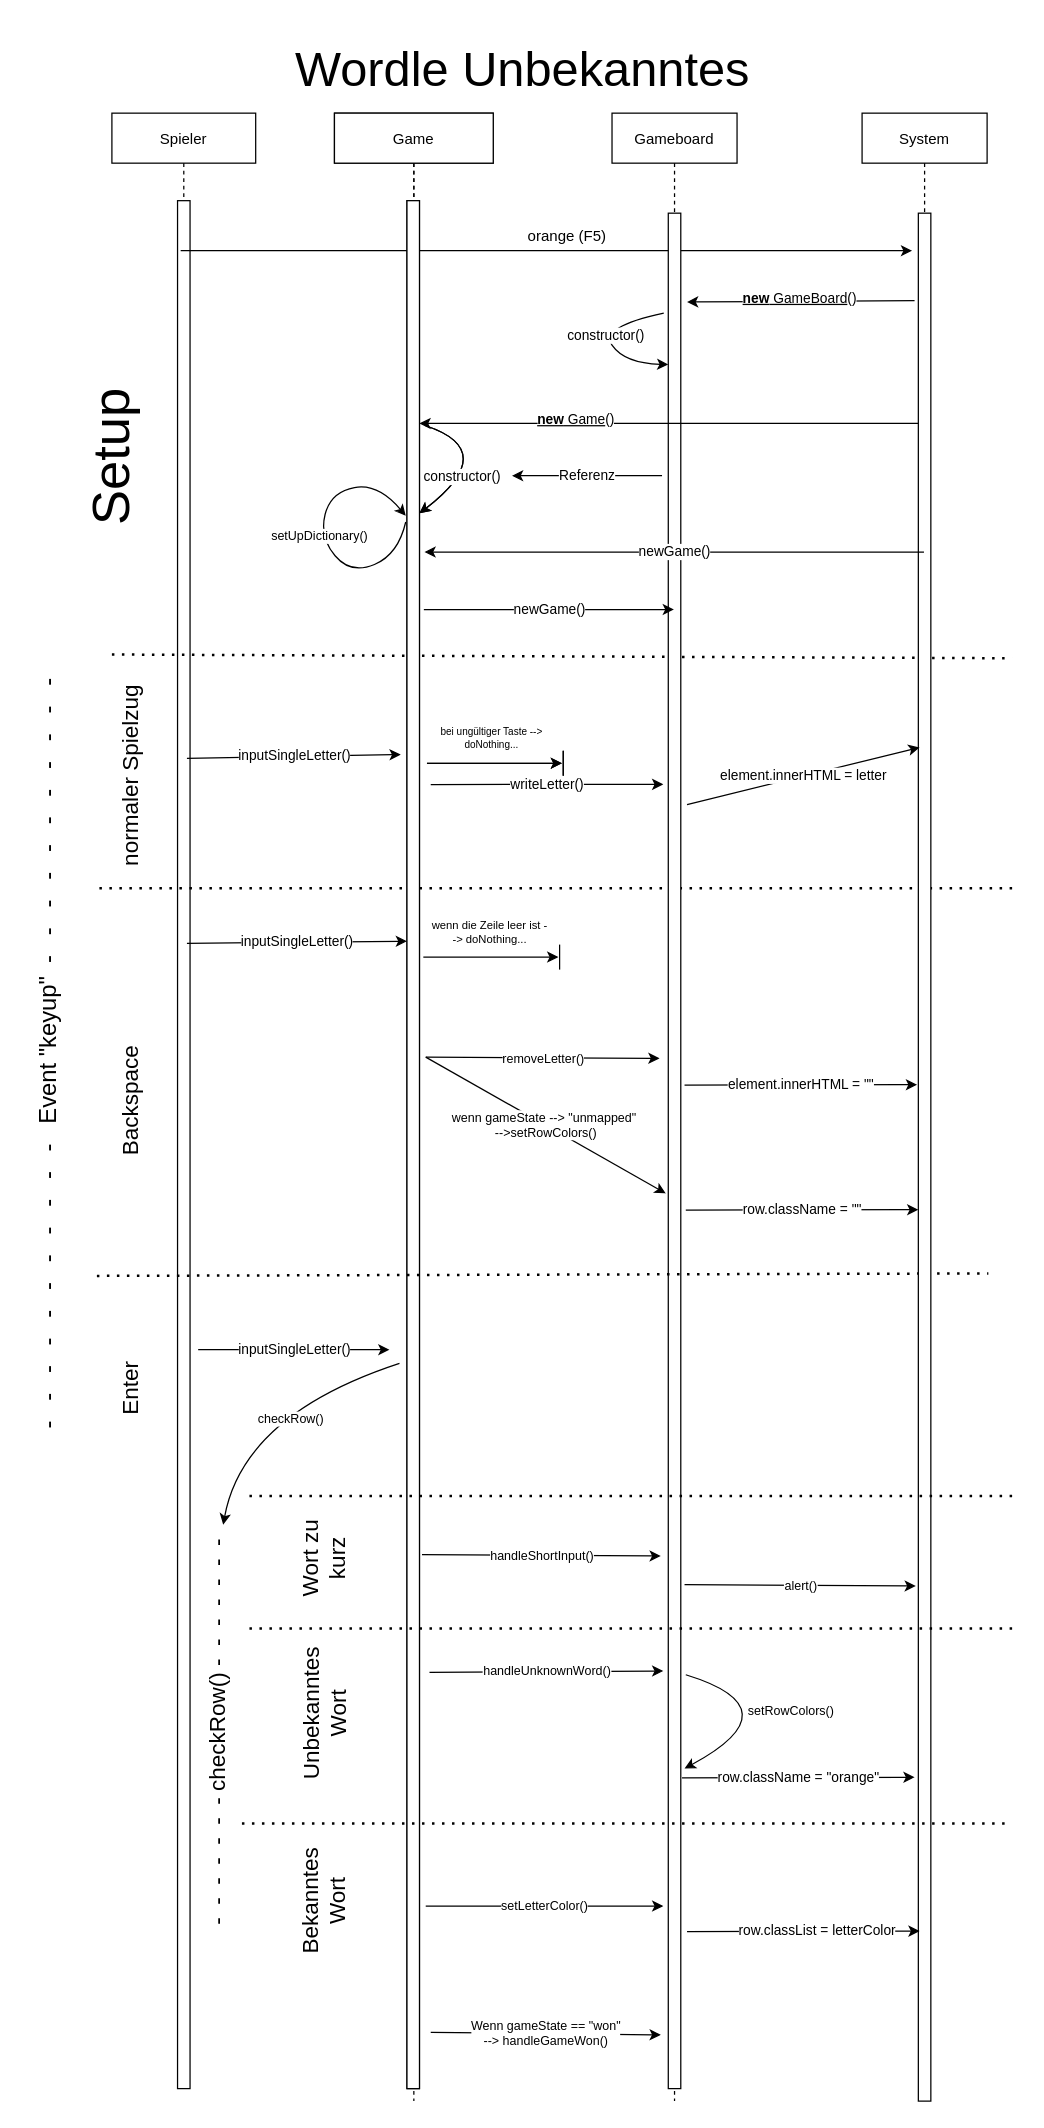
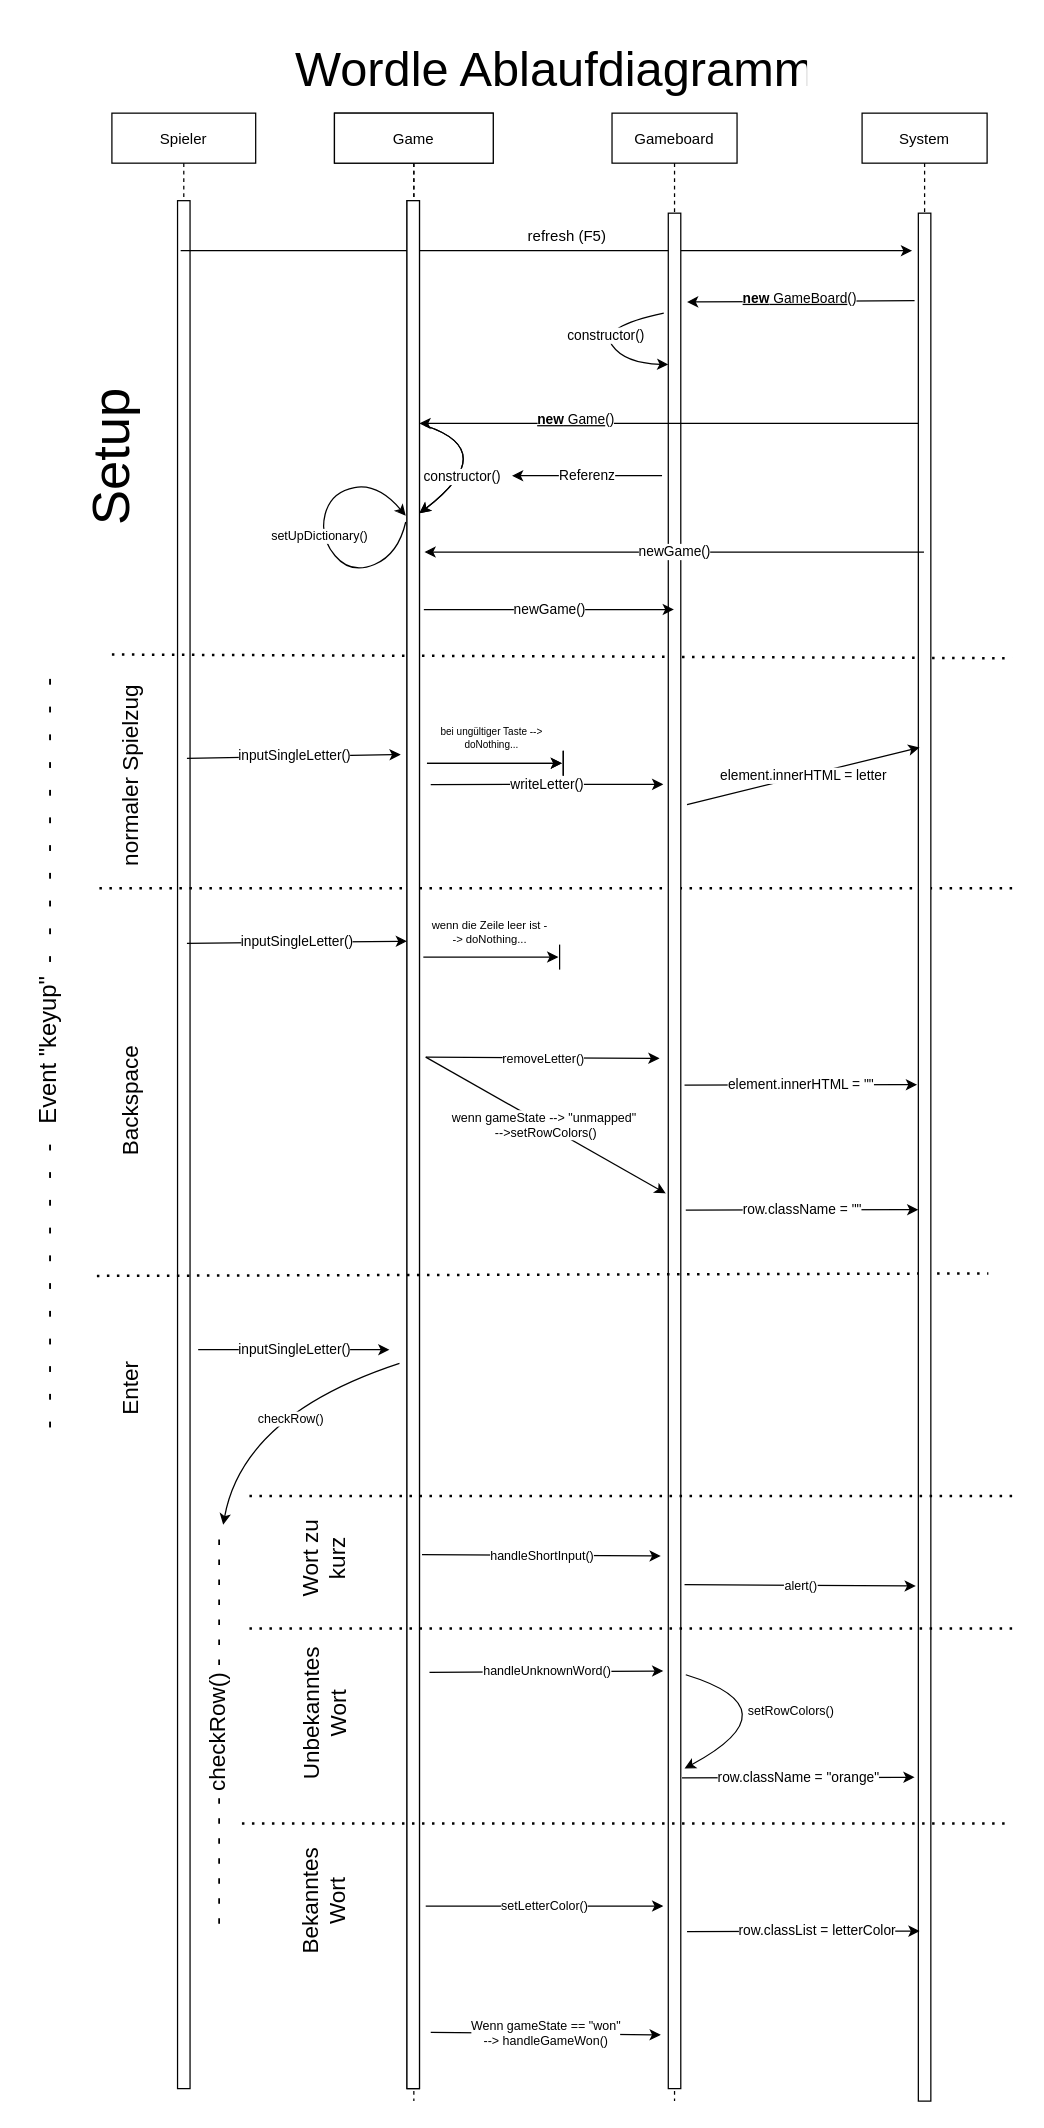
node "Wordle Unbekanntes": label "Wordle Unbekanntes" -> "Wordle Ablaufdiagramm"
node "orange (F5)": label "orange (F5)" -> "refresh (F5)"
